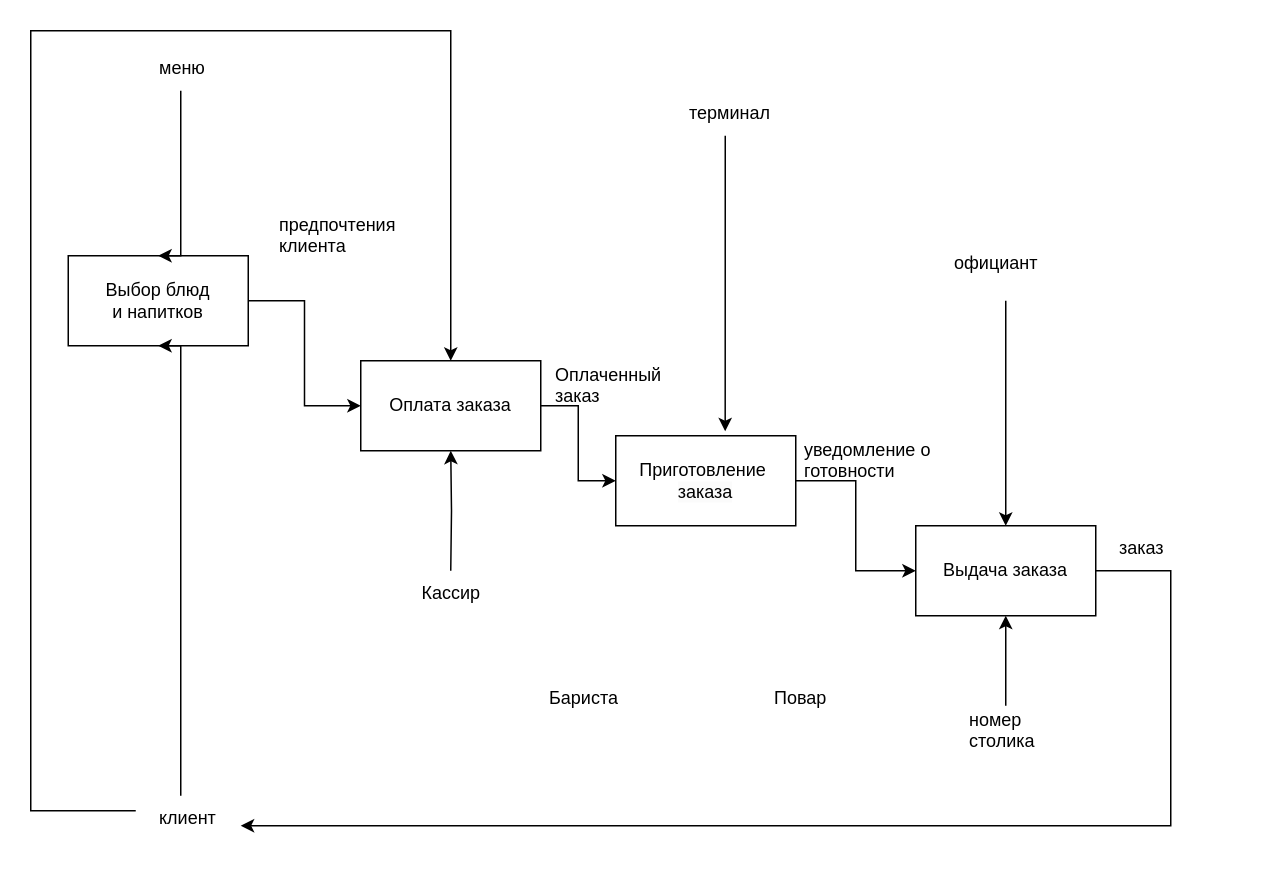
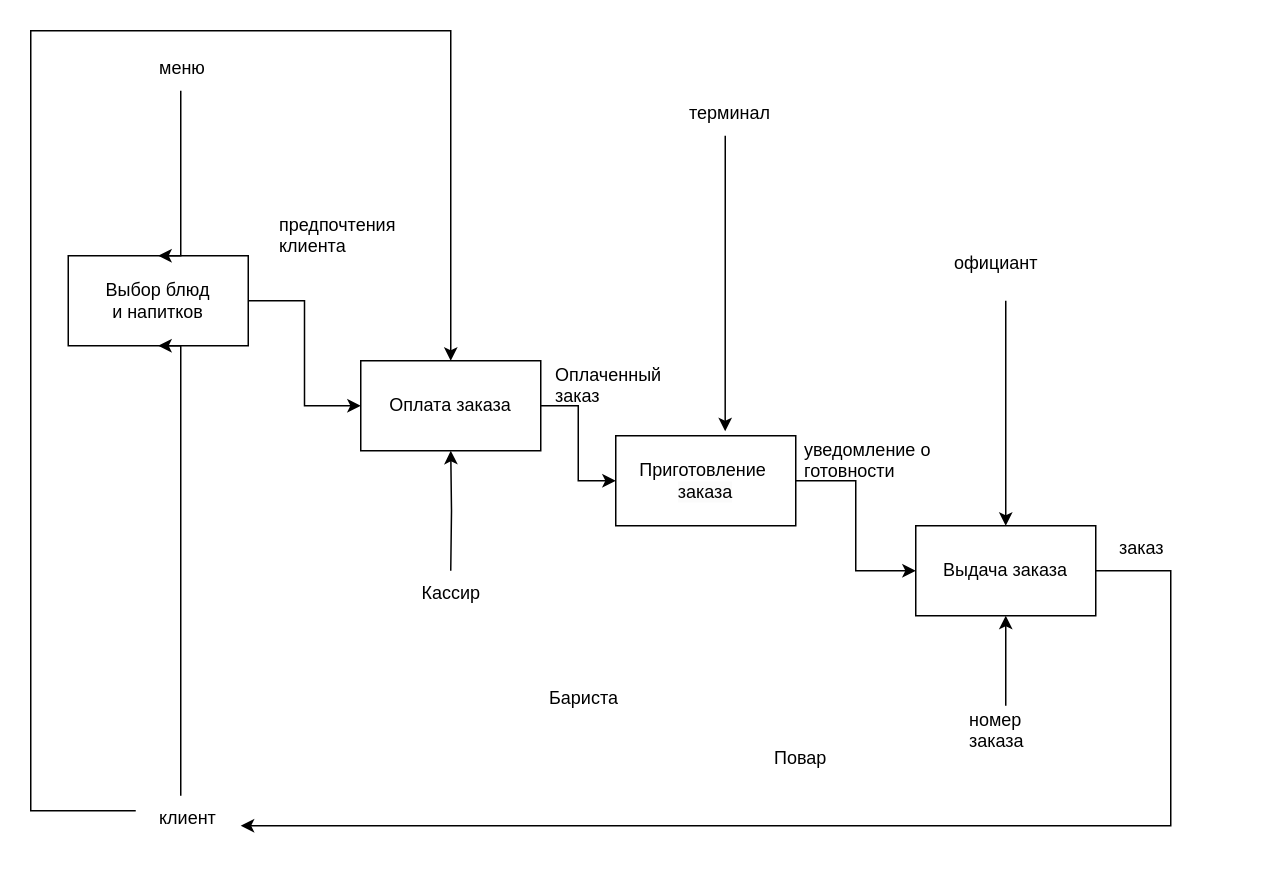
node "Повар": moved (826, 698) -> (826, 758)
node "номер столика": label "номер столика" -> "номер заказа"
